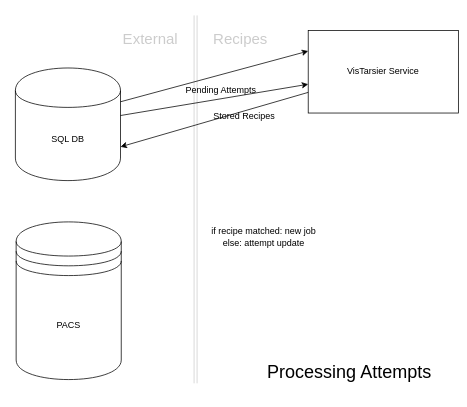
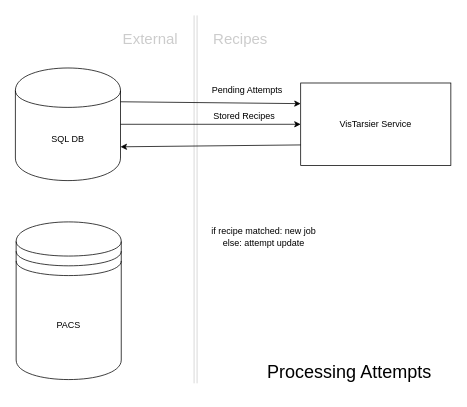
node "VisTarsier Service": moved (383, 72) -> (375, 124)
node "Pending Attempts": moved (221, 90) -> (247, 90)
